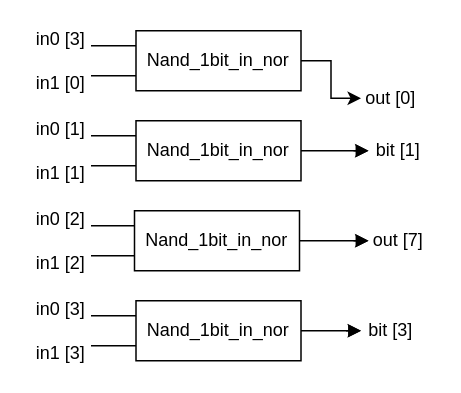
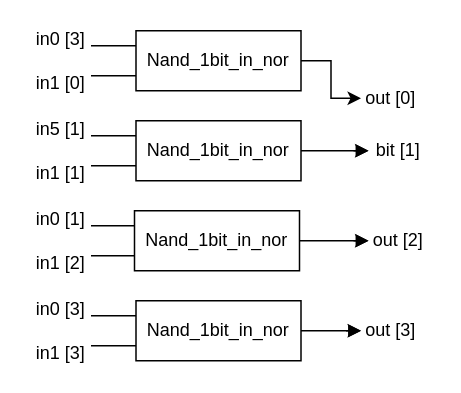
node "in0 [1]in1 [1]": label "in0 [1]in1 [1]" -> "in5 [1]in1 [1]"
node "in0 [2]in1 [2]": label "in0 [2]in1 [2]" -> "in0 [1]in1 [2]"
node "out [7]": label "out [7]" -> "out [2]"
node "bit [3]": label "bit [3]" -> "out [3]"
